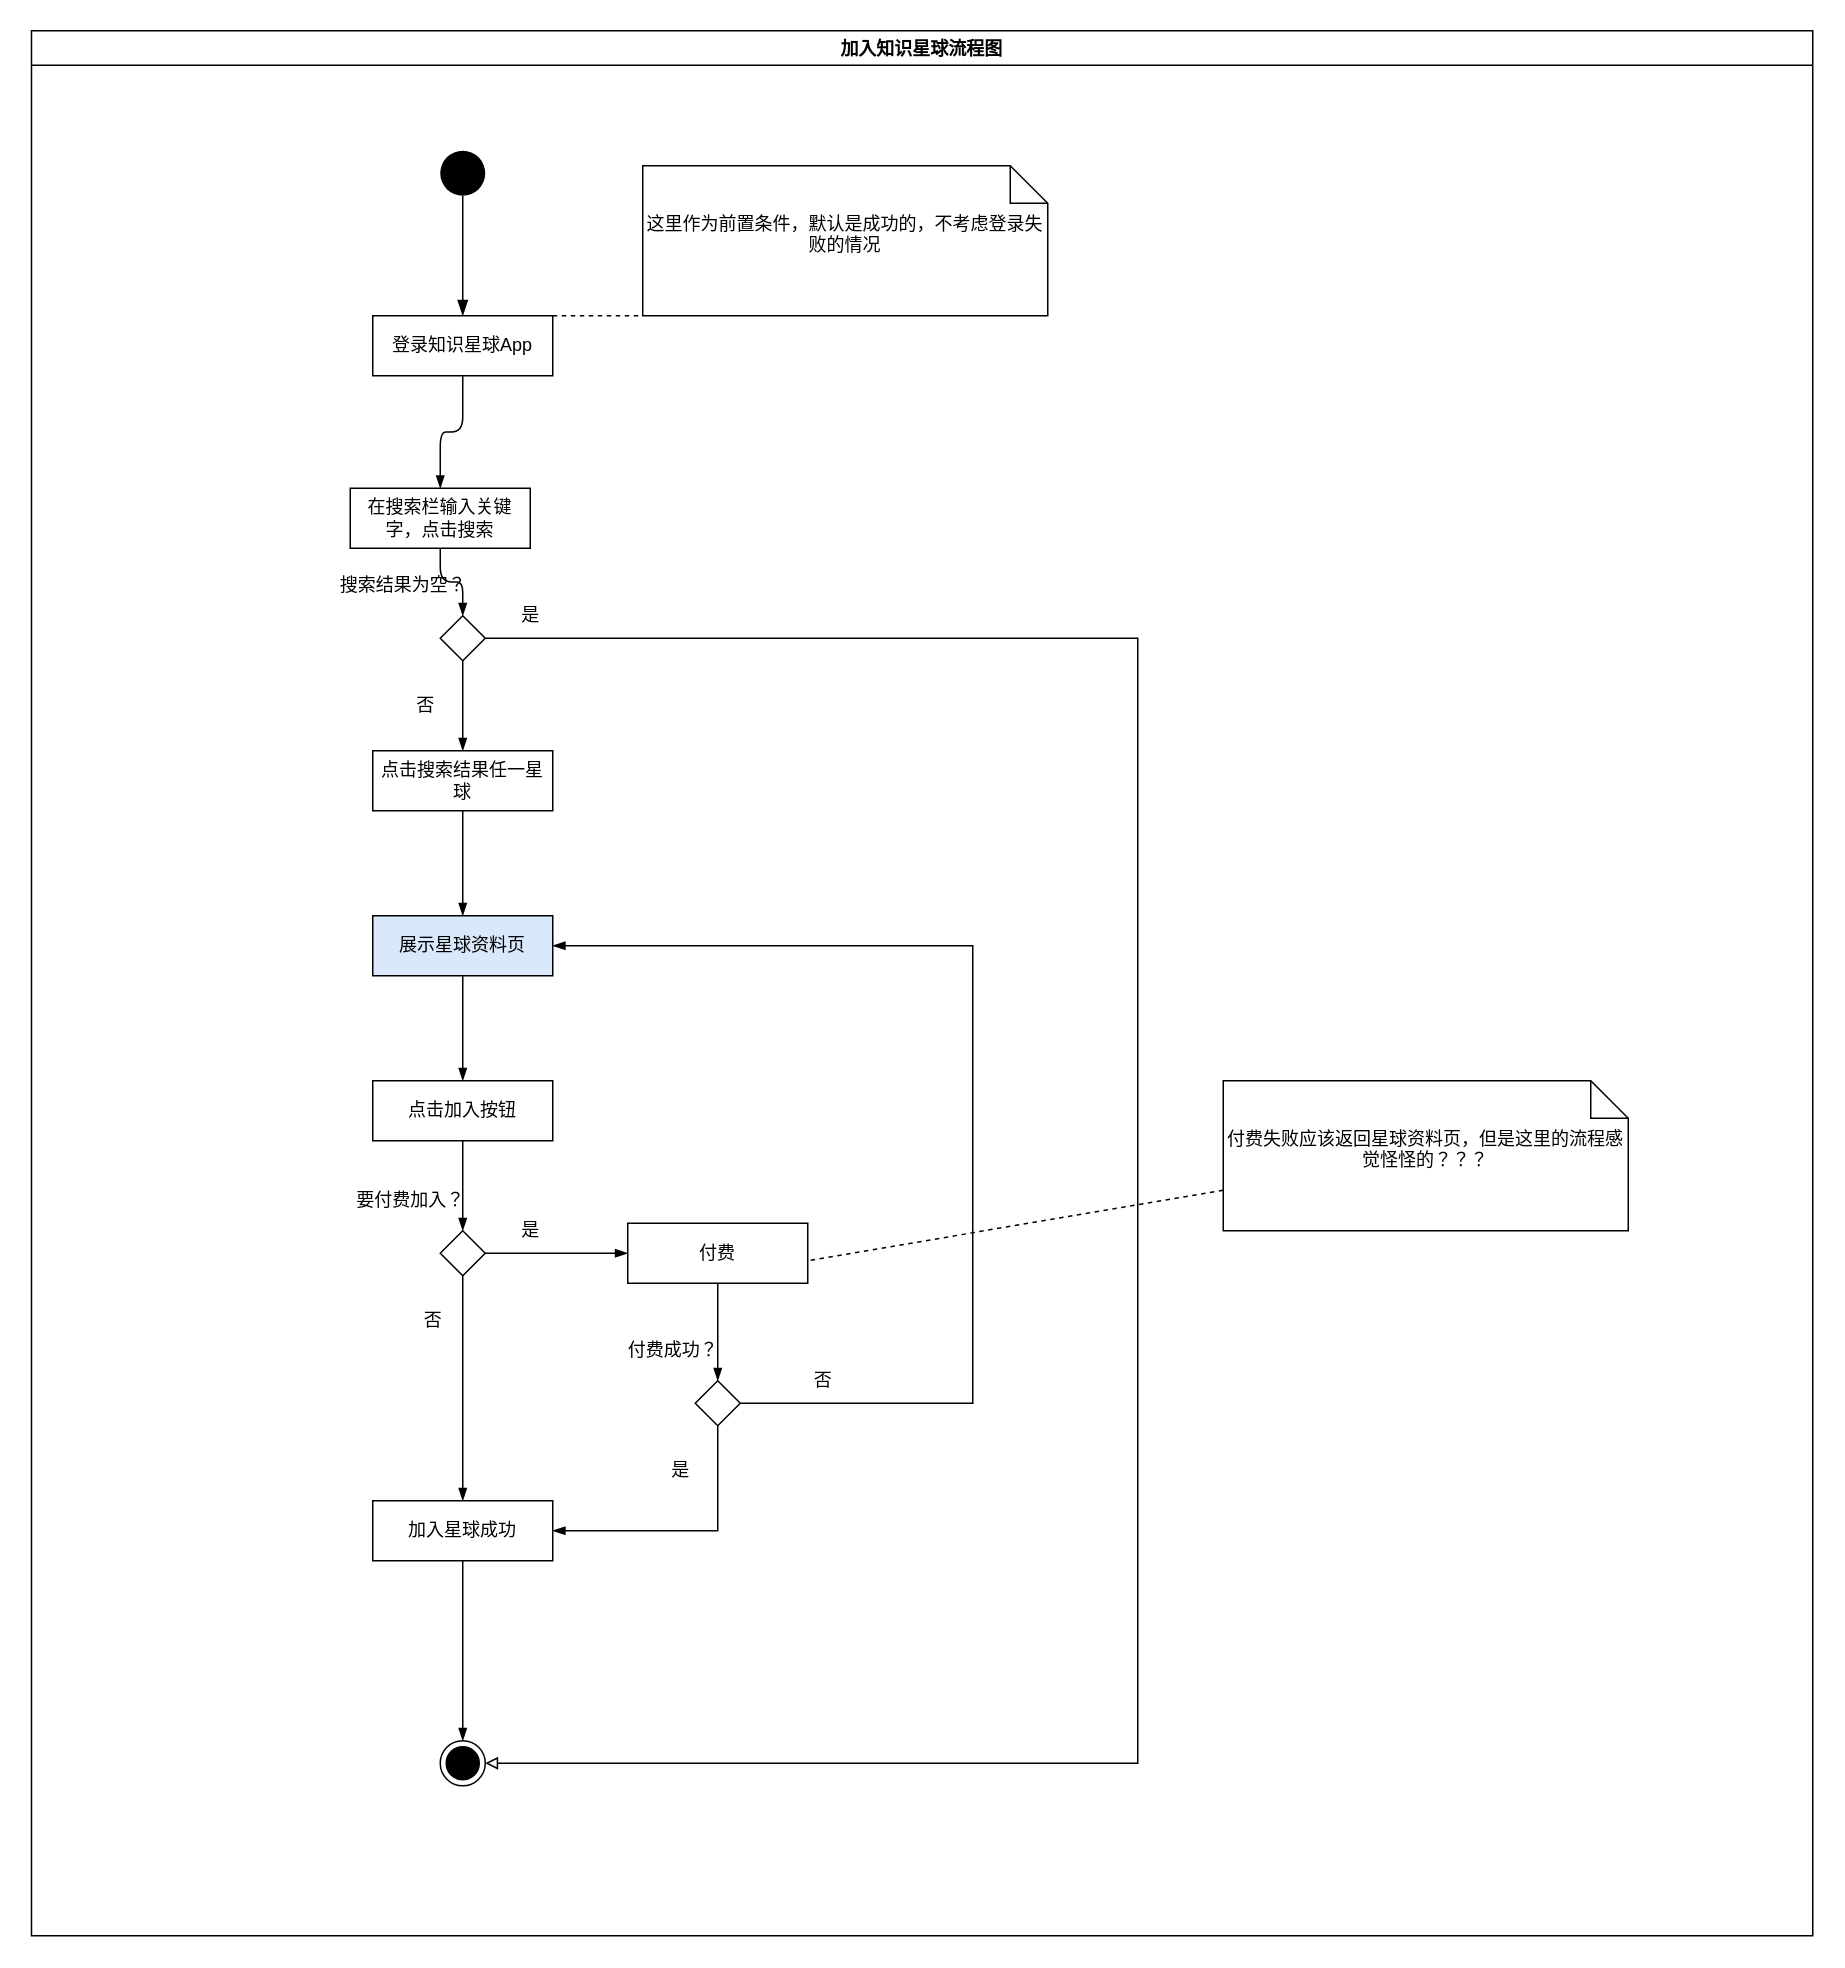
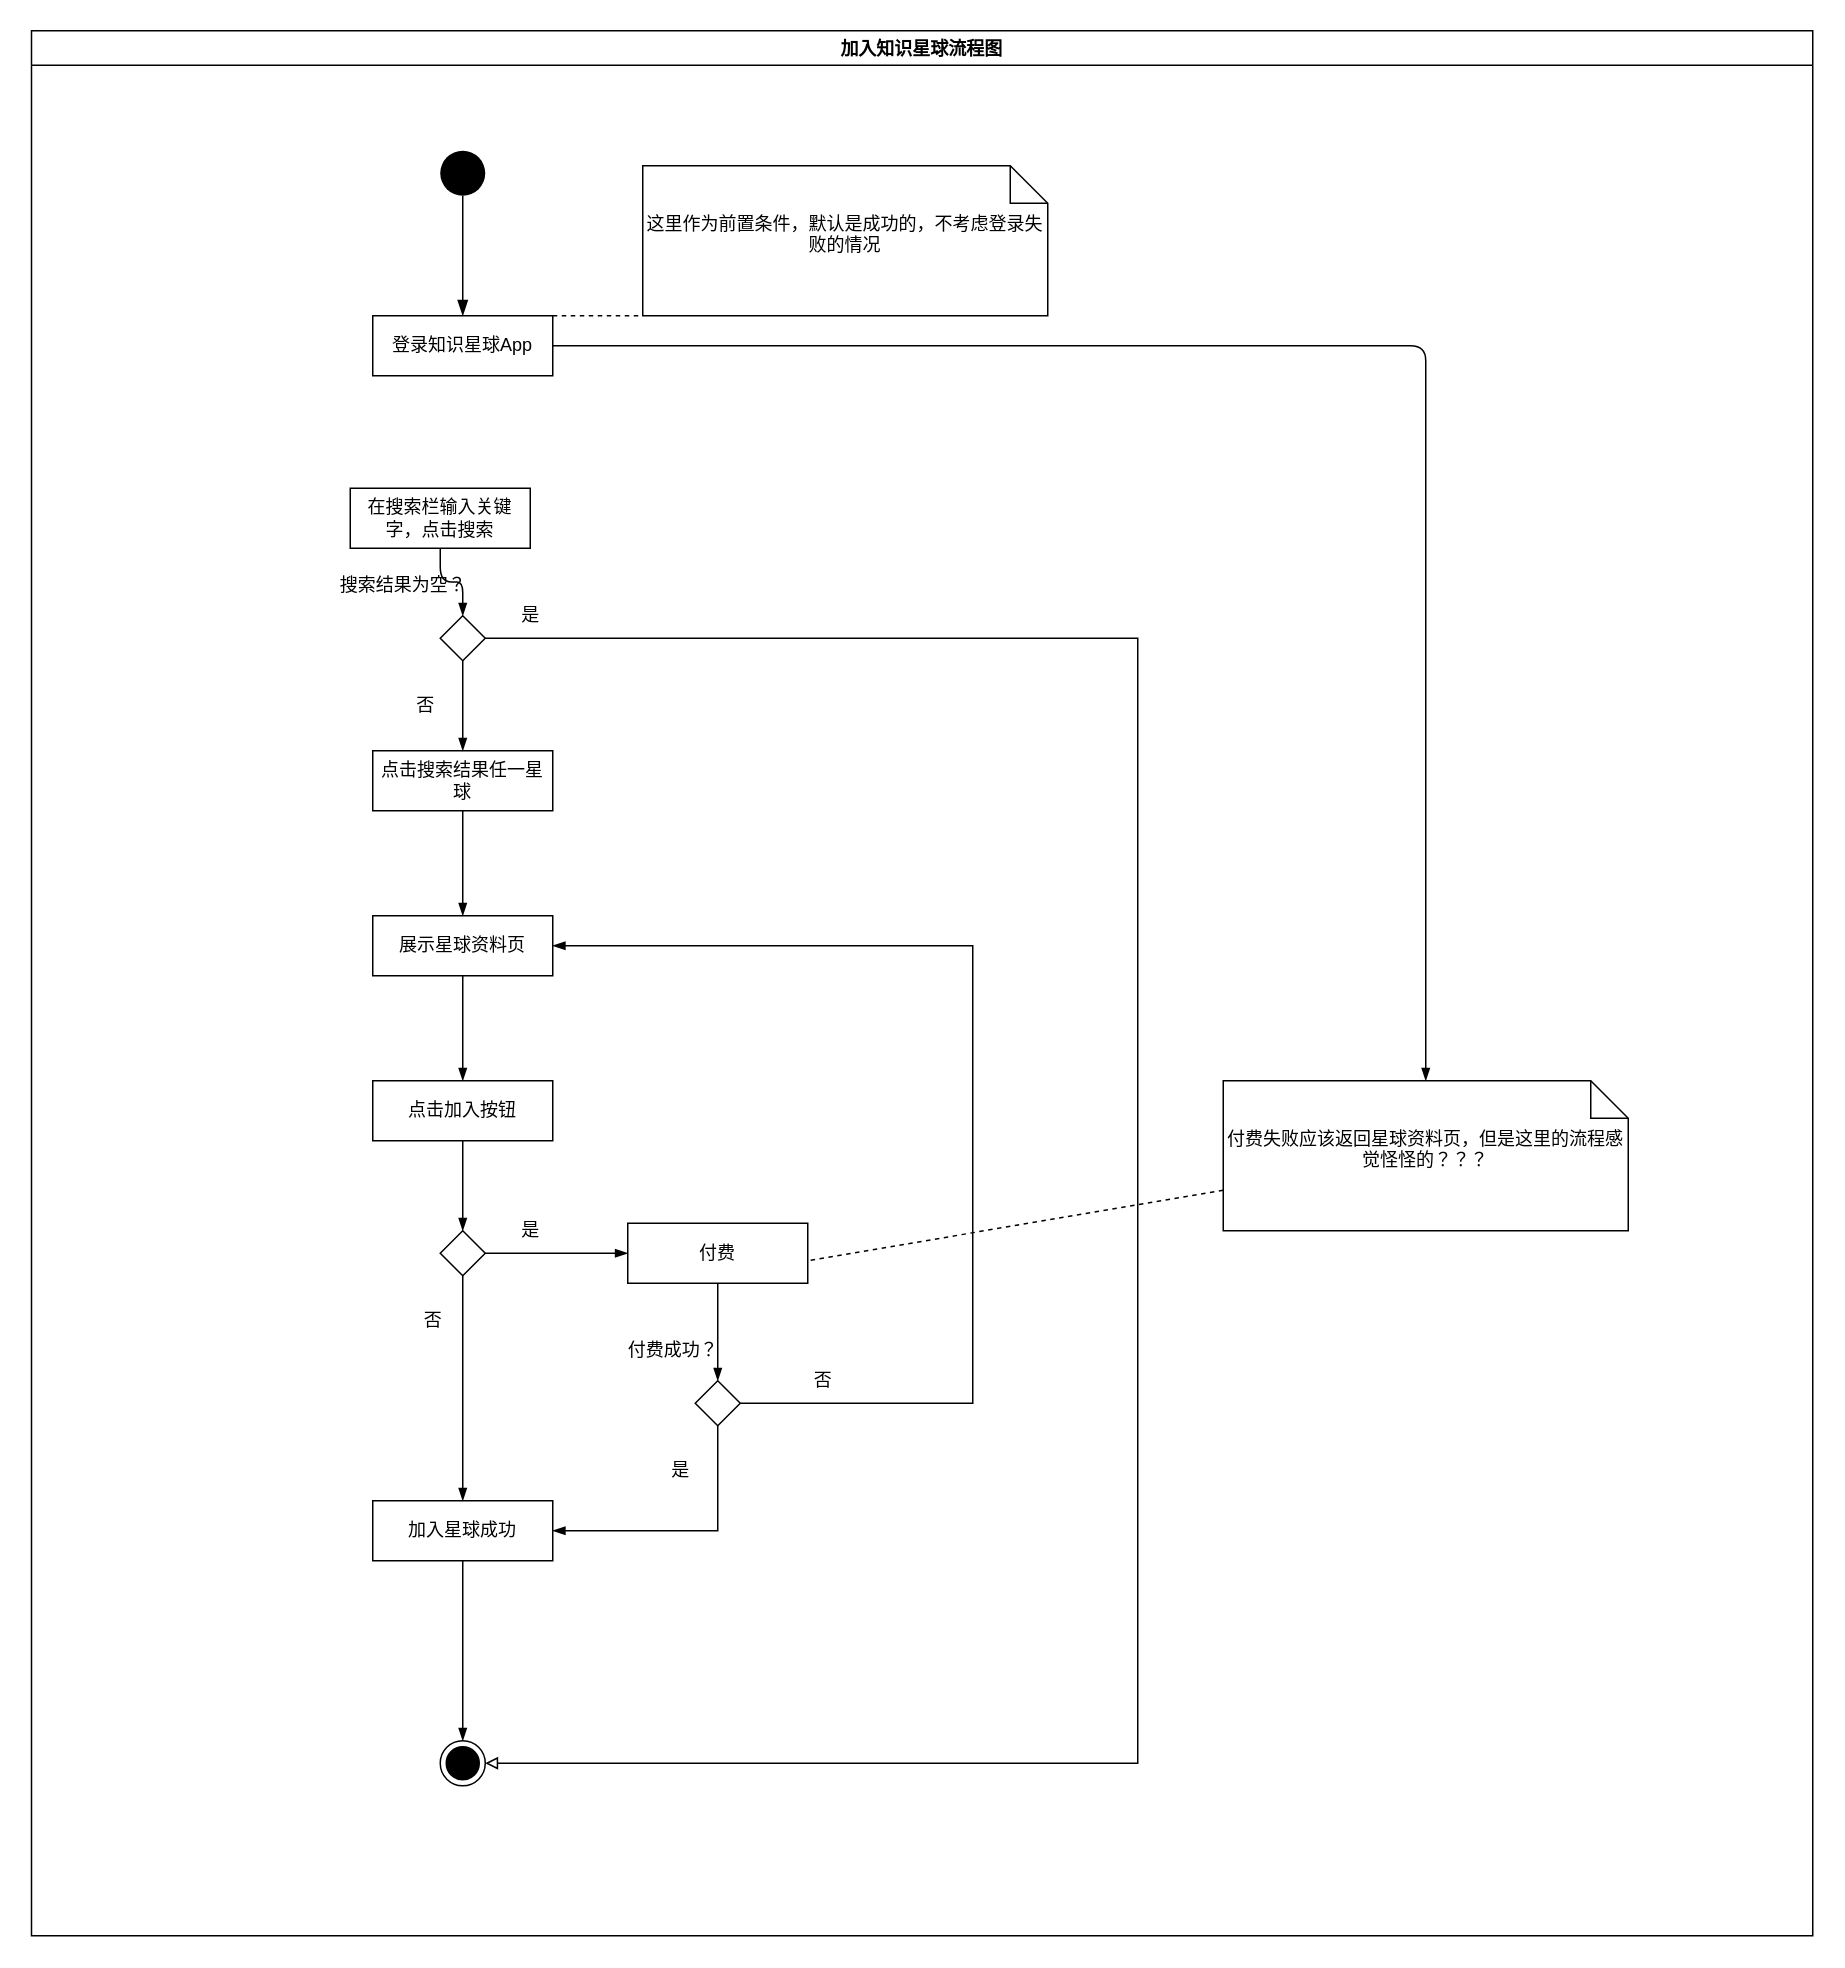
edge "登录知识星球App" -> "在搜索栏输入关键字，点击搜索": now "登录知识星球App" -> "付费失败应该返回星球资料页，但是这里的流程感觉怪怪的？？？"
node "展示星球资料页": fillcolor #dae8fc -> #ffffff
node "要付费加入？": removed
